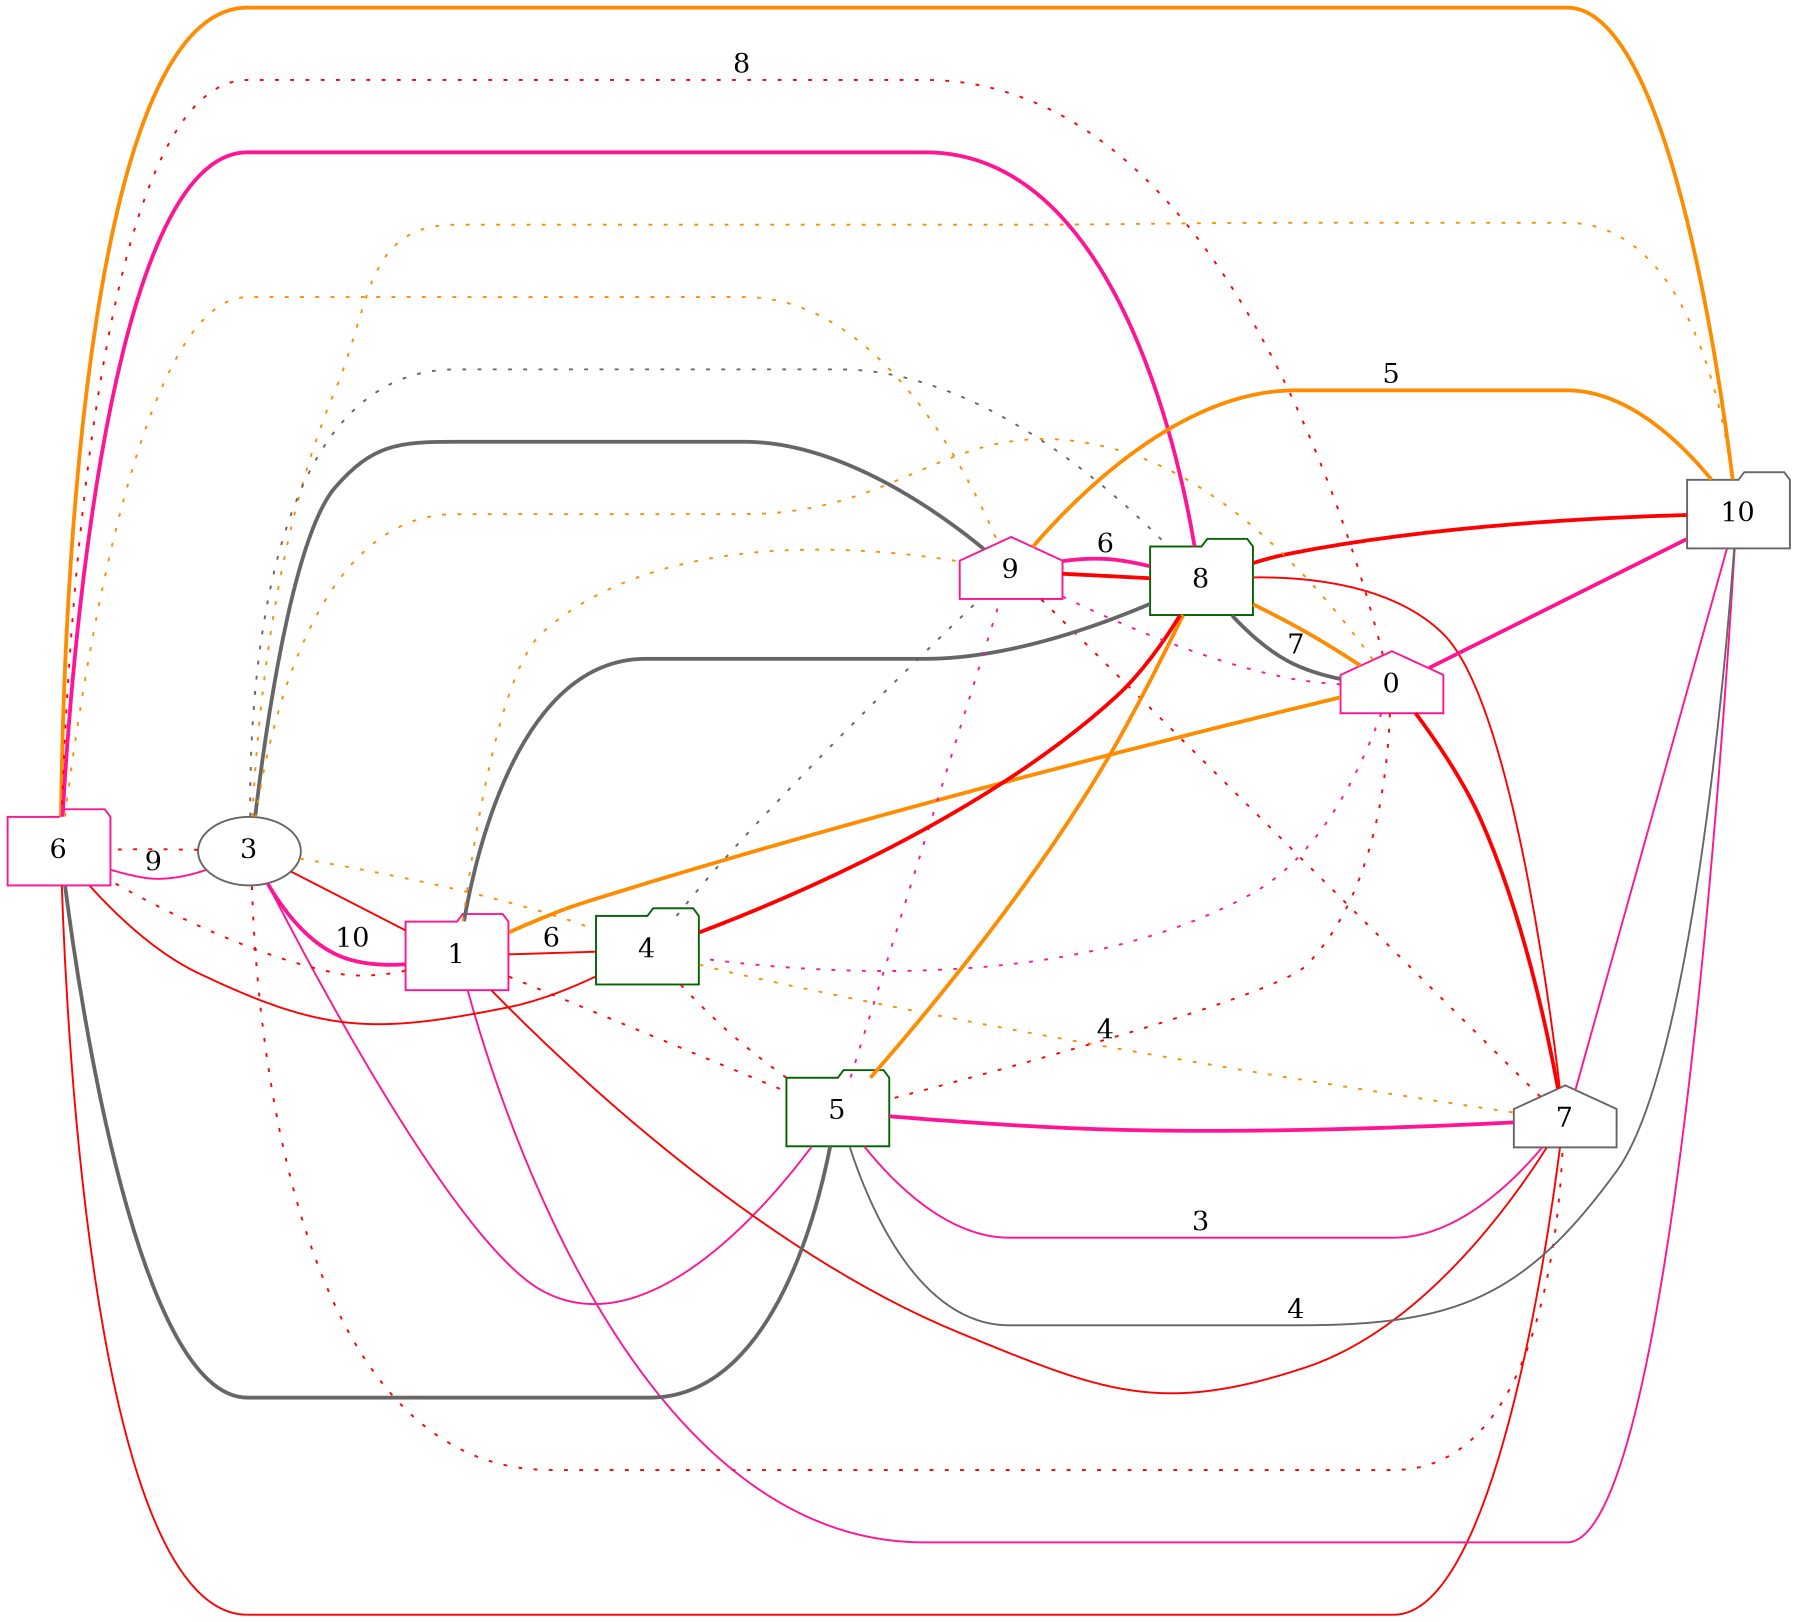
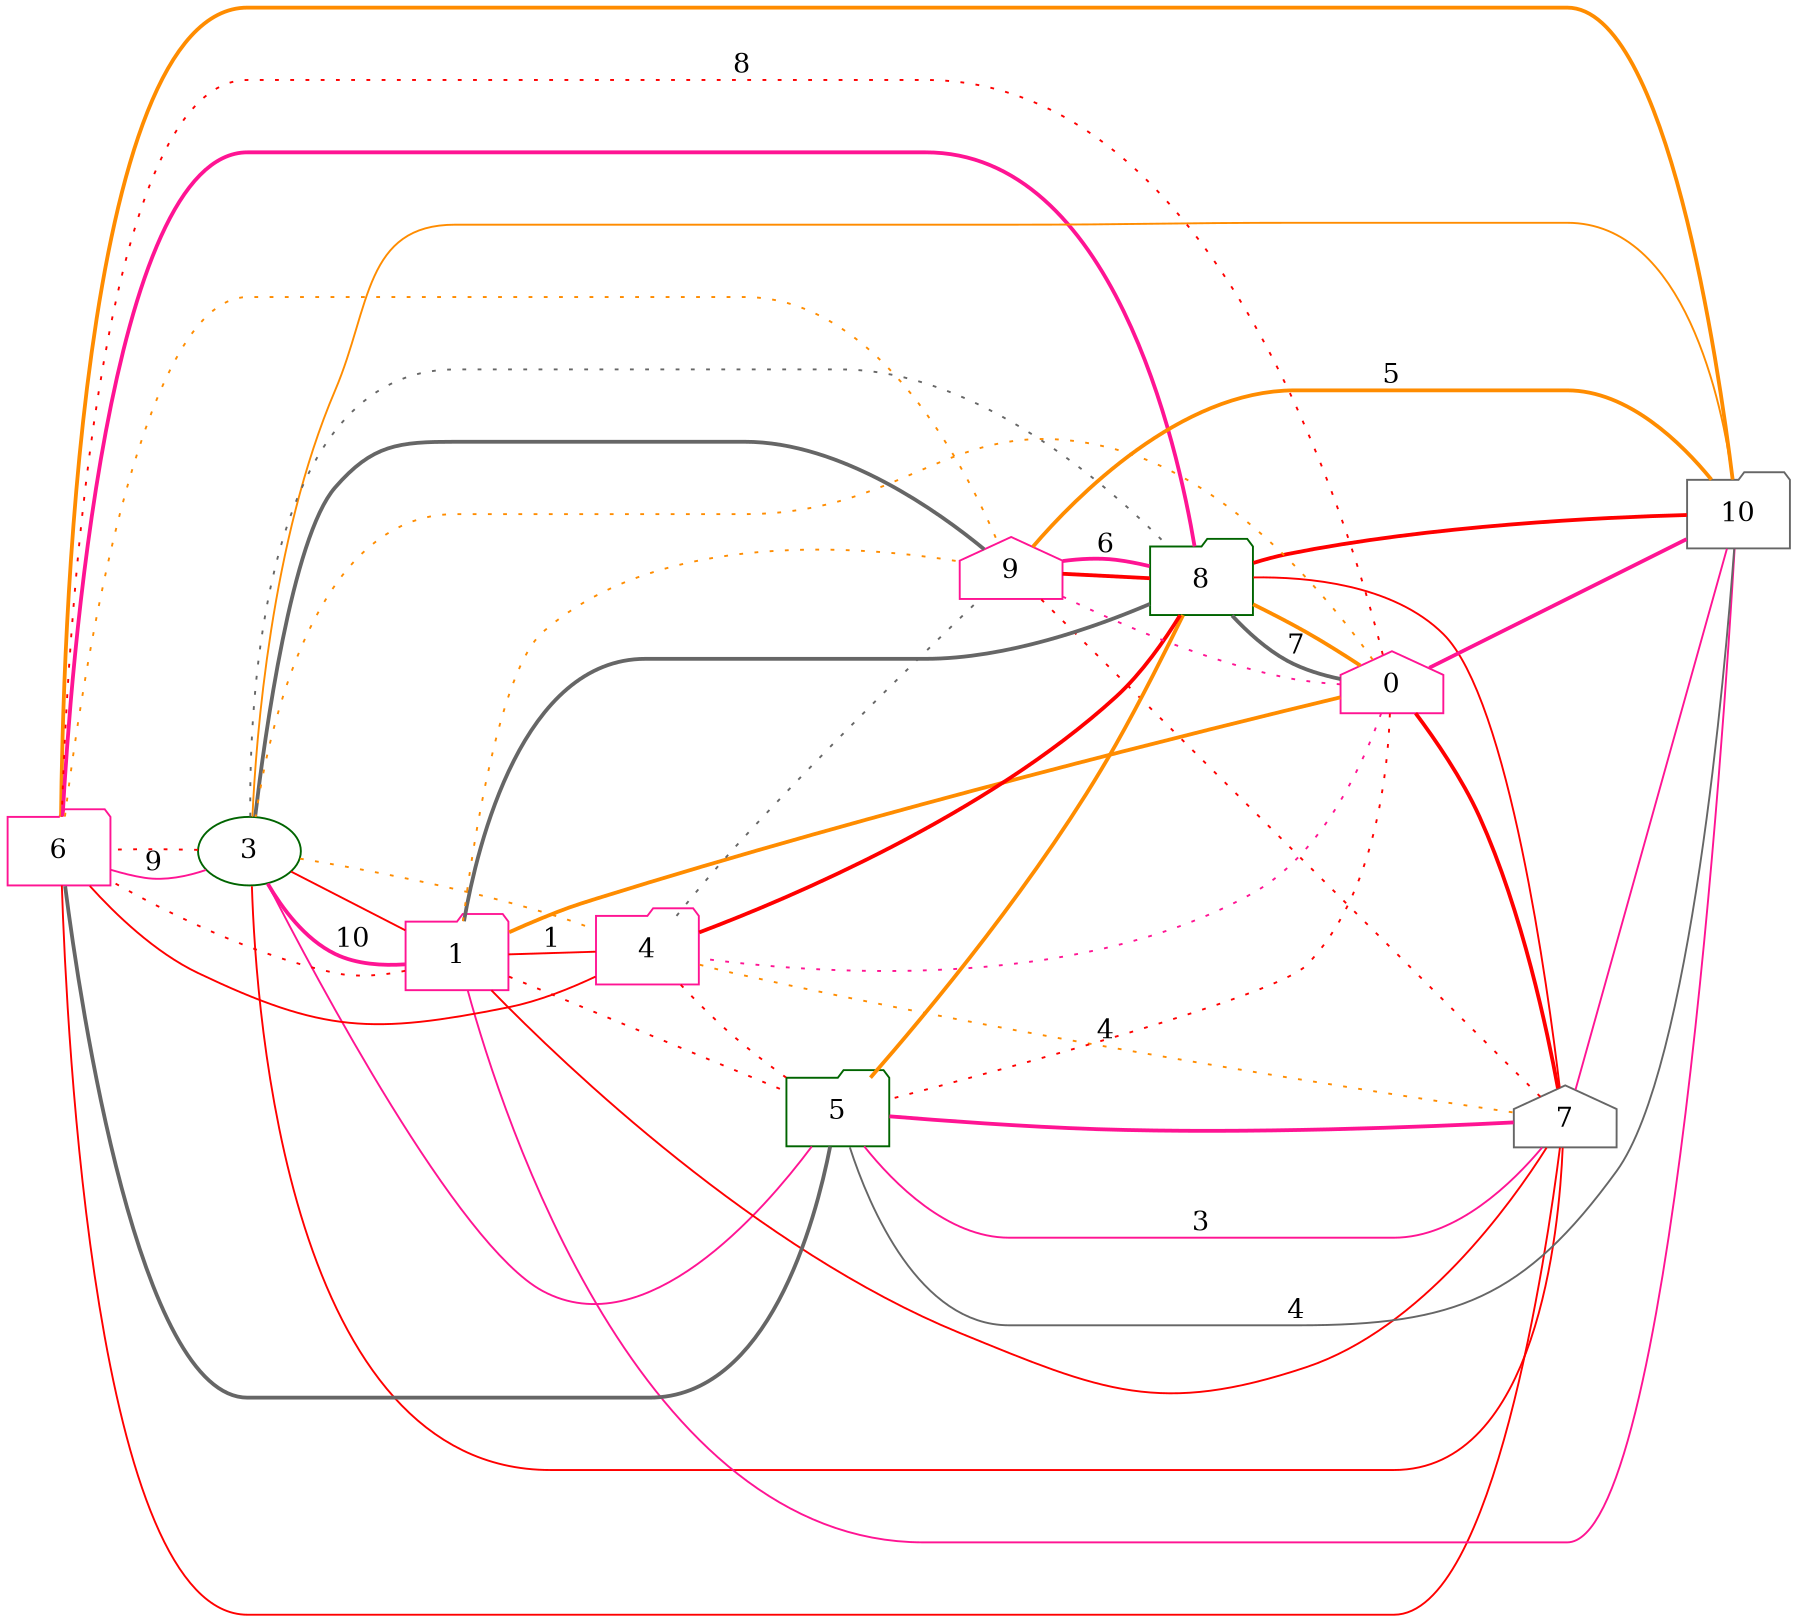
edge "10" -- "3": style dotted -> solid
edge "9" -- "5": removed
node "3": color gray40 -> darkgreen
edge "4" -- "1": label "6" -> "1"
node "4": color darkgreen -> deeppink
edge "3" -- "7": style dotted -> solid
